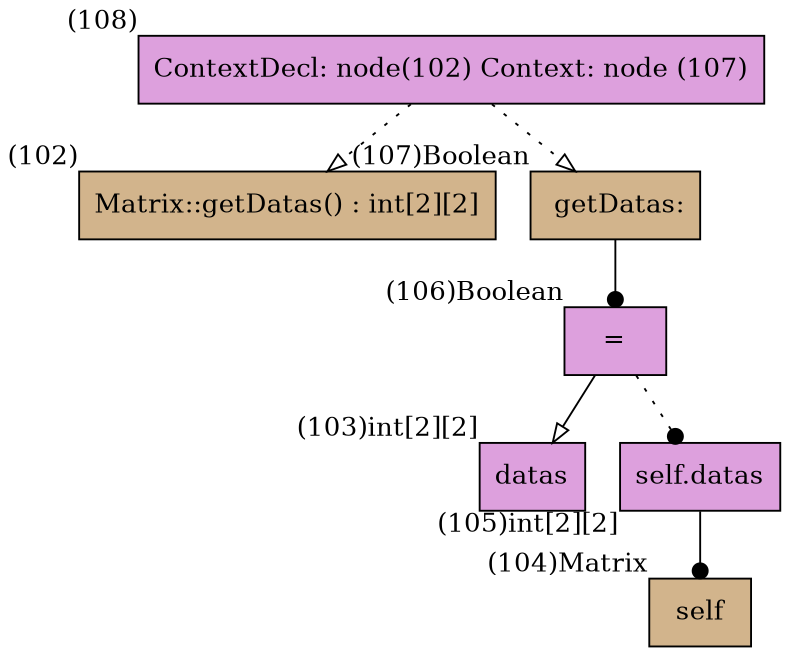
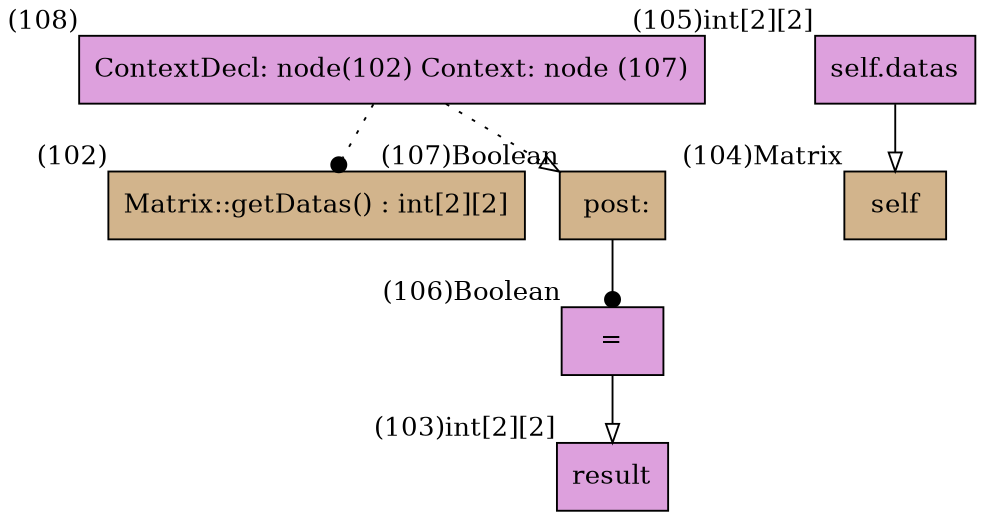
edge "ContextDecl: node(102) Context: node (107) (108)" -> "Matrix::getDatas() : int[2][2] (102)": arrowhead onormal -> dot
node "getDatas: (107)Boolean": label "getDatas: (107)Boolean" -> "post: (107)Boolean"
edge "= (106)Boolean" -> "self.datas (105)int[2][2]": removed
node "datas (103)int[2][2]": label "datas (103)int[2][2]" -> "result (103)int[2][2]"
edge "self.datas (105)int[2][2]" -> "self (104)Matrix": arrowhead dot -> onormal
